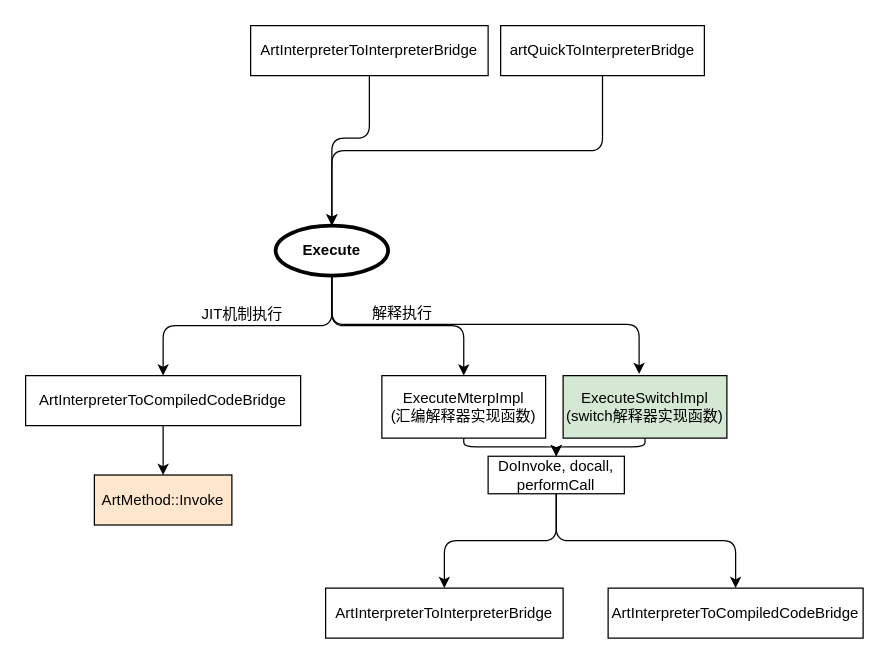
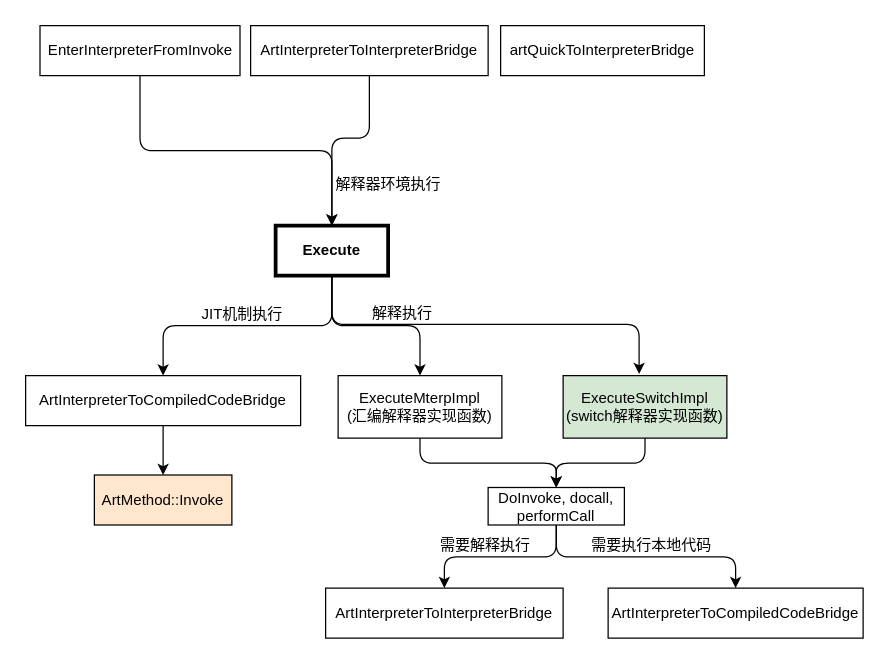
node "EnterInterpreterFromInvoke": added
edge "EnterInterpreterFromInvoke" -> "Execute": added
edge "artQuickToInterpreterBridge" -> "Execute": removed
node "解释器环境执行": added
node "Execute": shape ellipse -> rectangle
node "ExecuteMterpImpl (汇编解释器实现函数)": moved (464, 407) -> (420, 407)
node "DoInvoke, docall, performCall": moved (556, 475) -> (556, 506)
node "需要解释执行": added
node "需要执行本地代码": added
